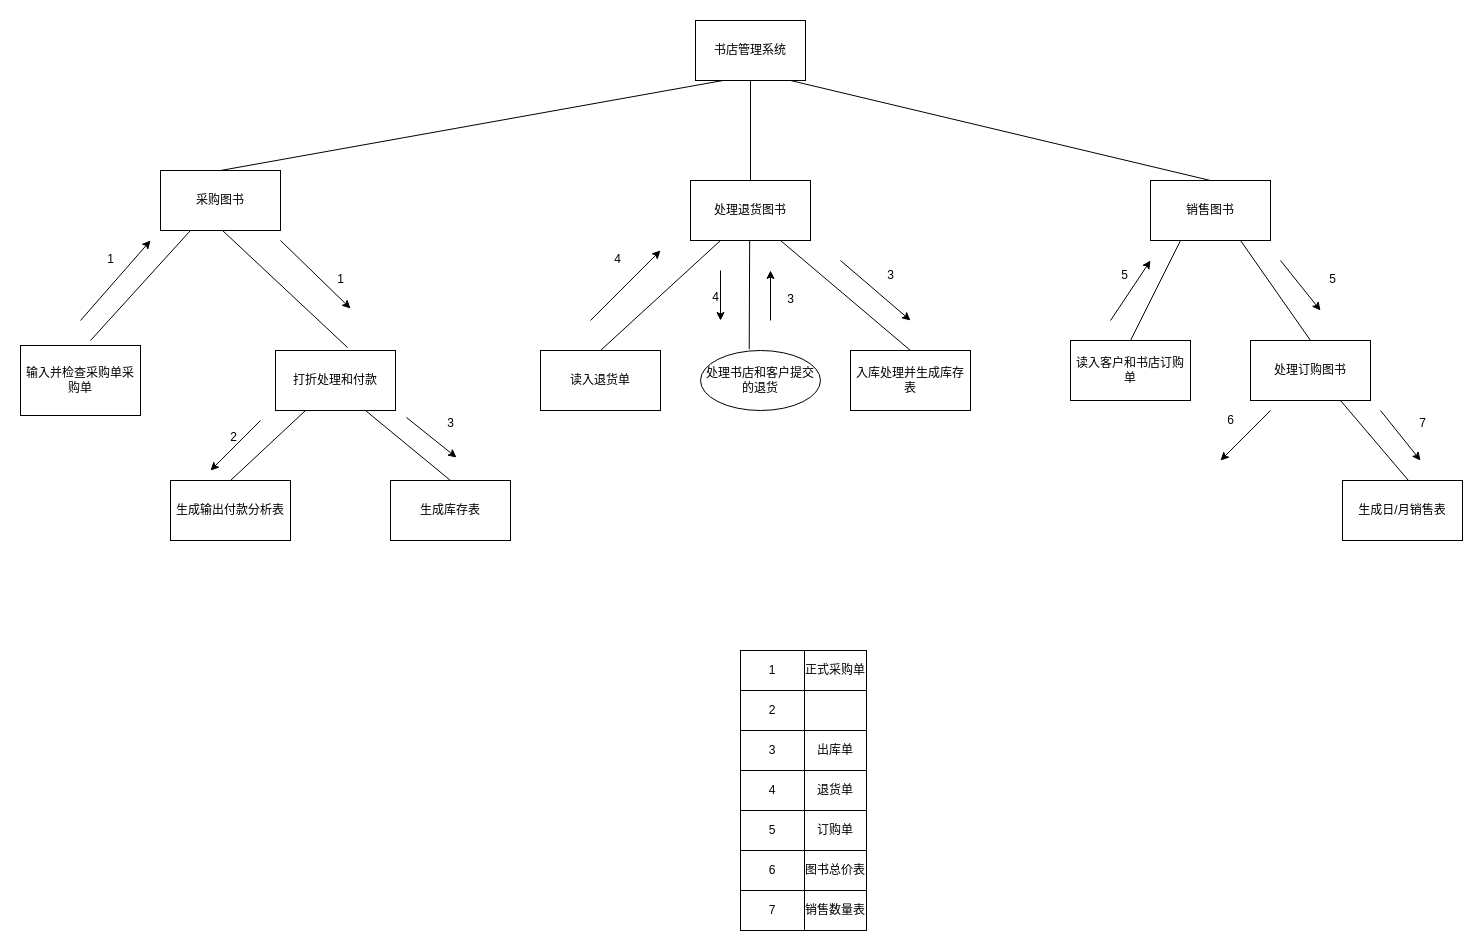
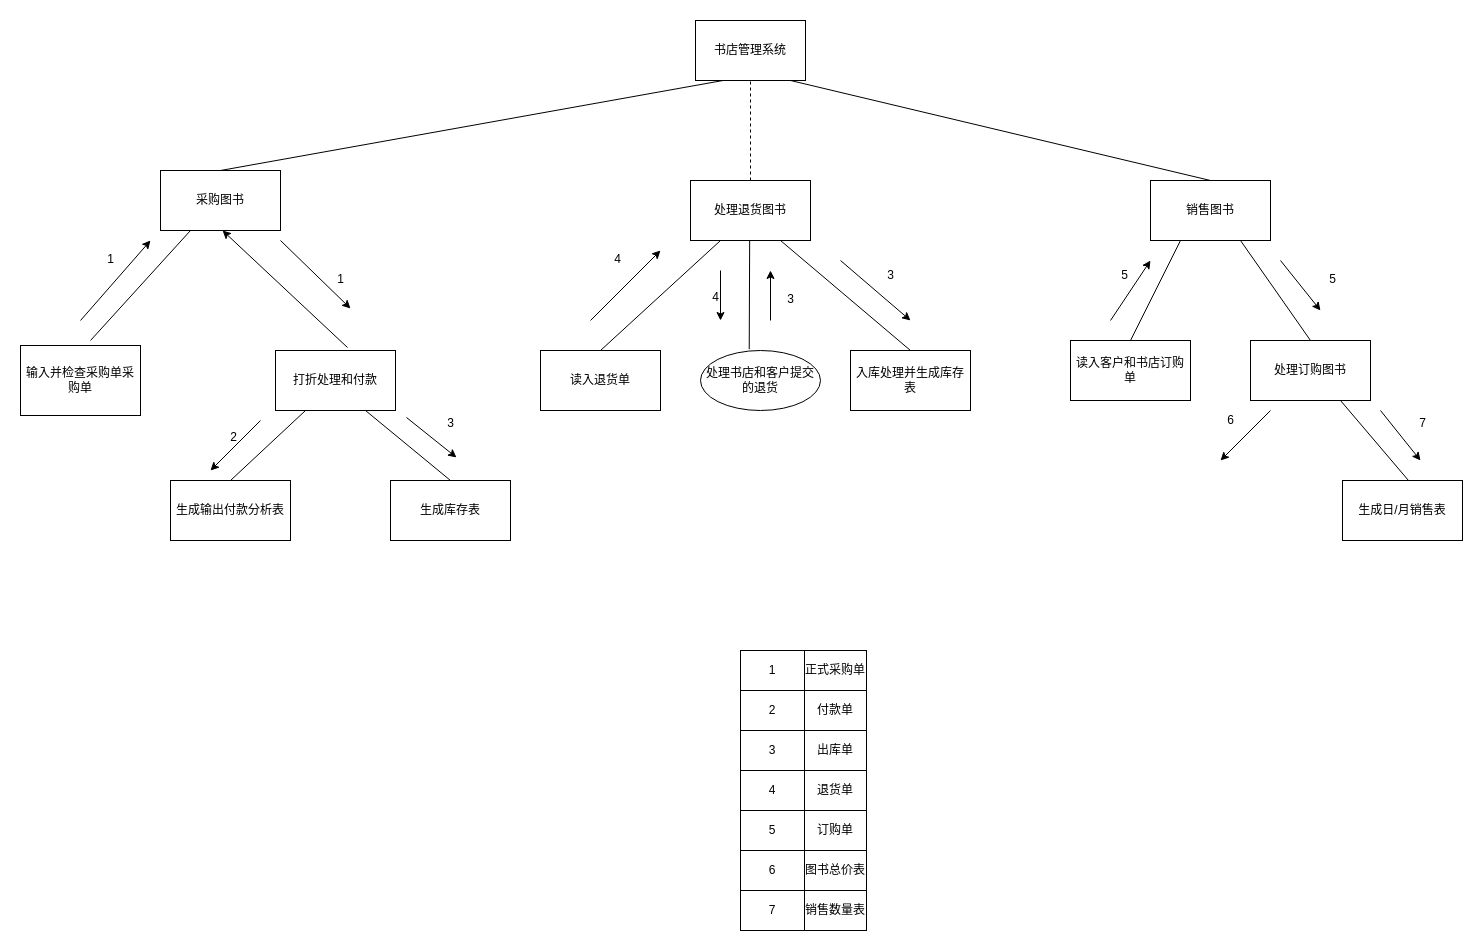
edge "书店管理系统" -- "处理退货图书": style solid -> dashed
edge "采购图书" -- "打折处理和付款": arrowhead none -> classic
node "付款单": added
